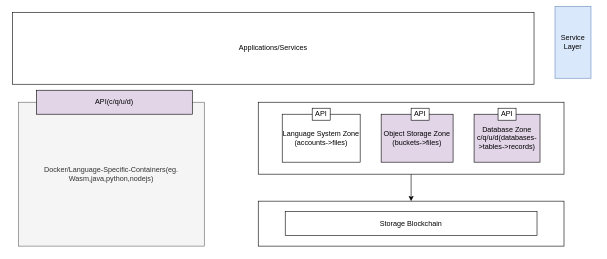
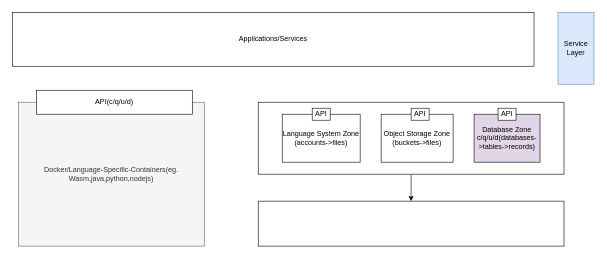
node "Service Layer": moved (573, 42) -> (576, 48)
node "Applications/Services": size 522x72 -> 522x54
node "API(c/q/u/d)": fillcolor #e1d5e7 -> #ffffff
node "Object Storage Zone (buckets->files)": fillcolor #e1d5e7 -> #ffffff
node "Storage Blockchain": removed
